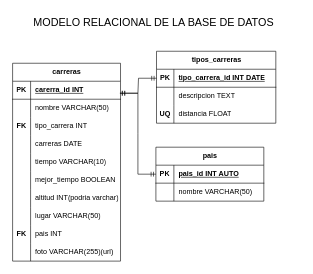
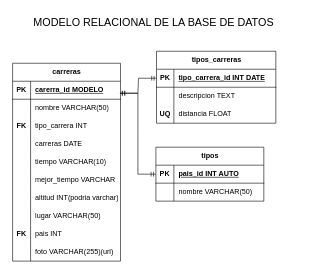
node "carerra_id INT": label "carerra_id INT" -> "carerra_id MODELO"
node "pais": label "pais" -> "tipos"
node "mejor_tiempo BOOLEAN": label "mejor_tiempo BOOLEAN" -> "mejor_tiempo VARCHAR"
